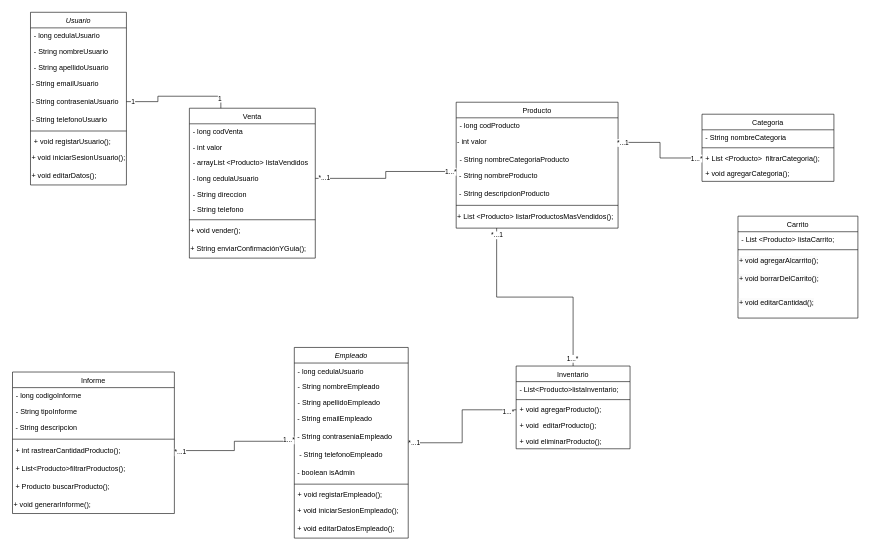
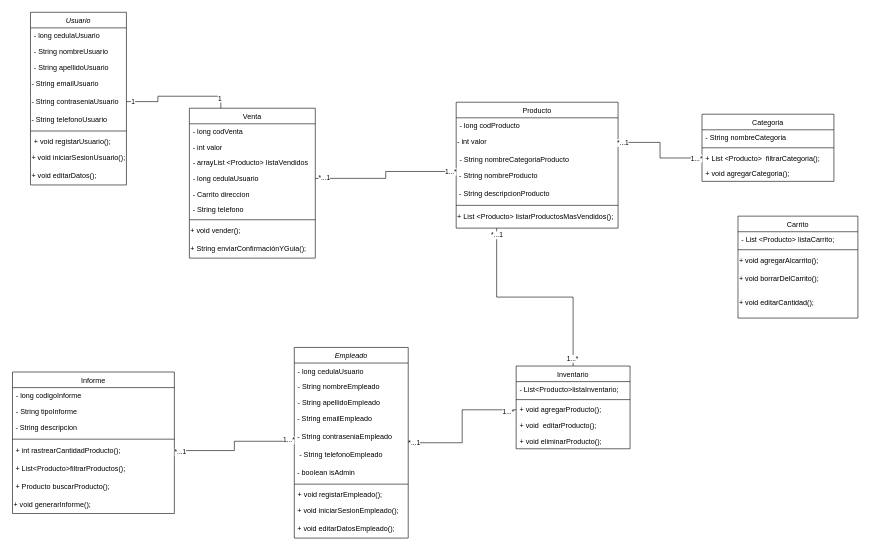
node "- String direccion": label "- String direccion" -> "- Carrito direccion"
